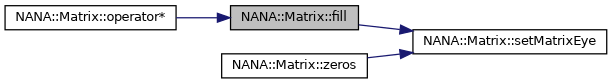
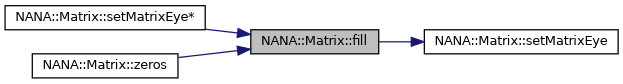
node "NANA::Matrix::operator*": label "NANA::Matrix::operator*" -> "NANA::Matrix::setMatrixEye*"
edge "NANA::Matrix::zeros" -> "NANA::Matrix::setMatrixEye": now "NANA::Matrix::zeros" -> "NANA::Matrix::fill"
